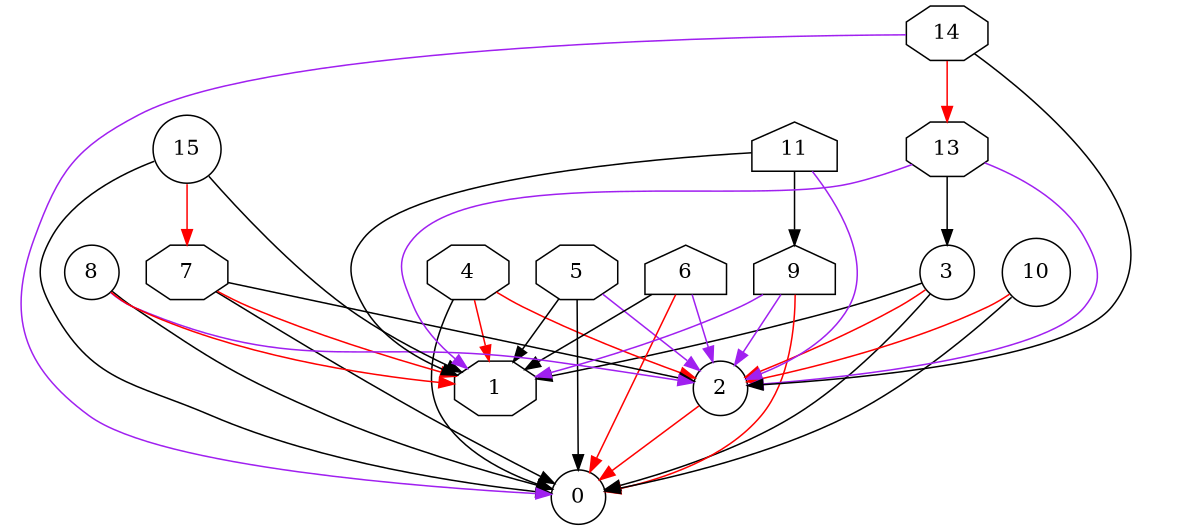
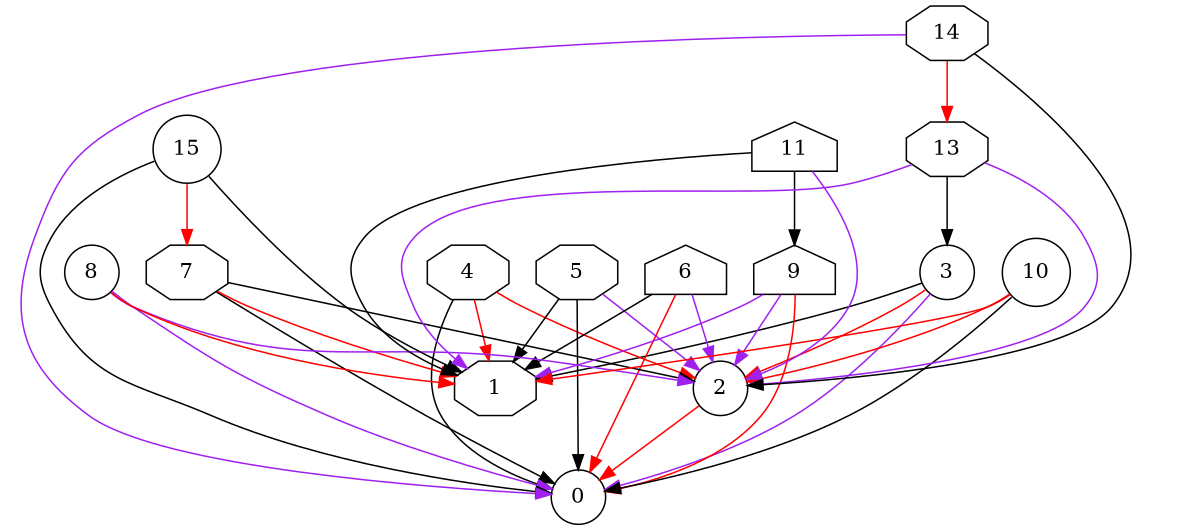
edge "10" -> "1": added
edge "8" -> "0": color black -> purple
edge "3" -> "0": color black -> purple
